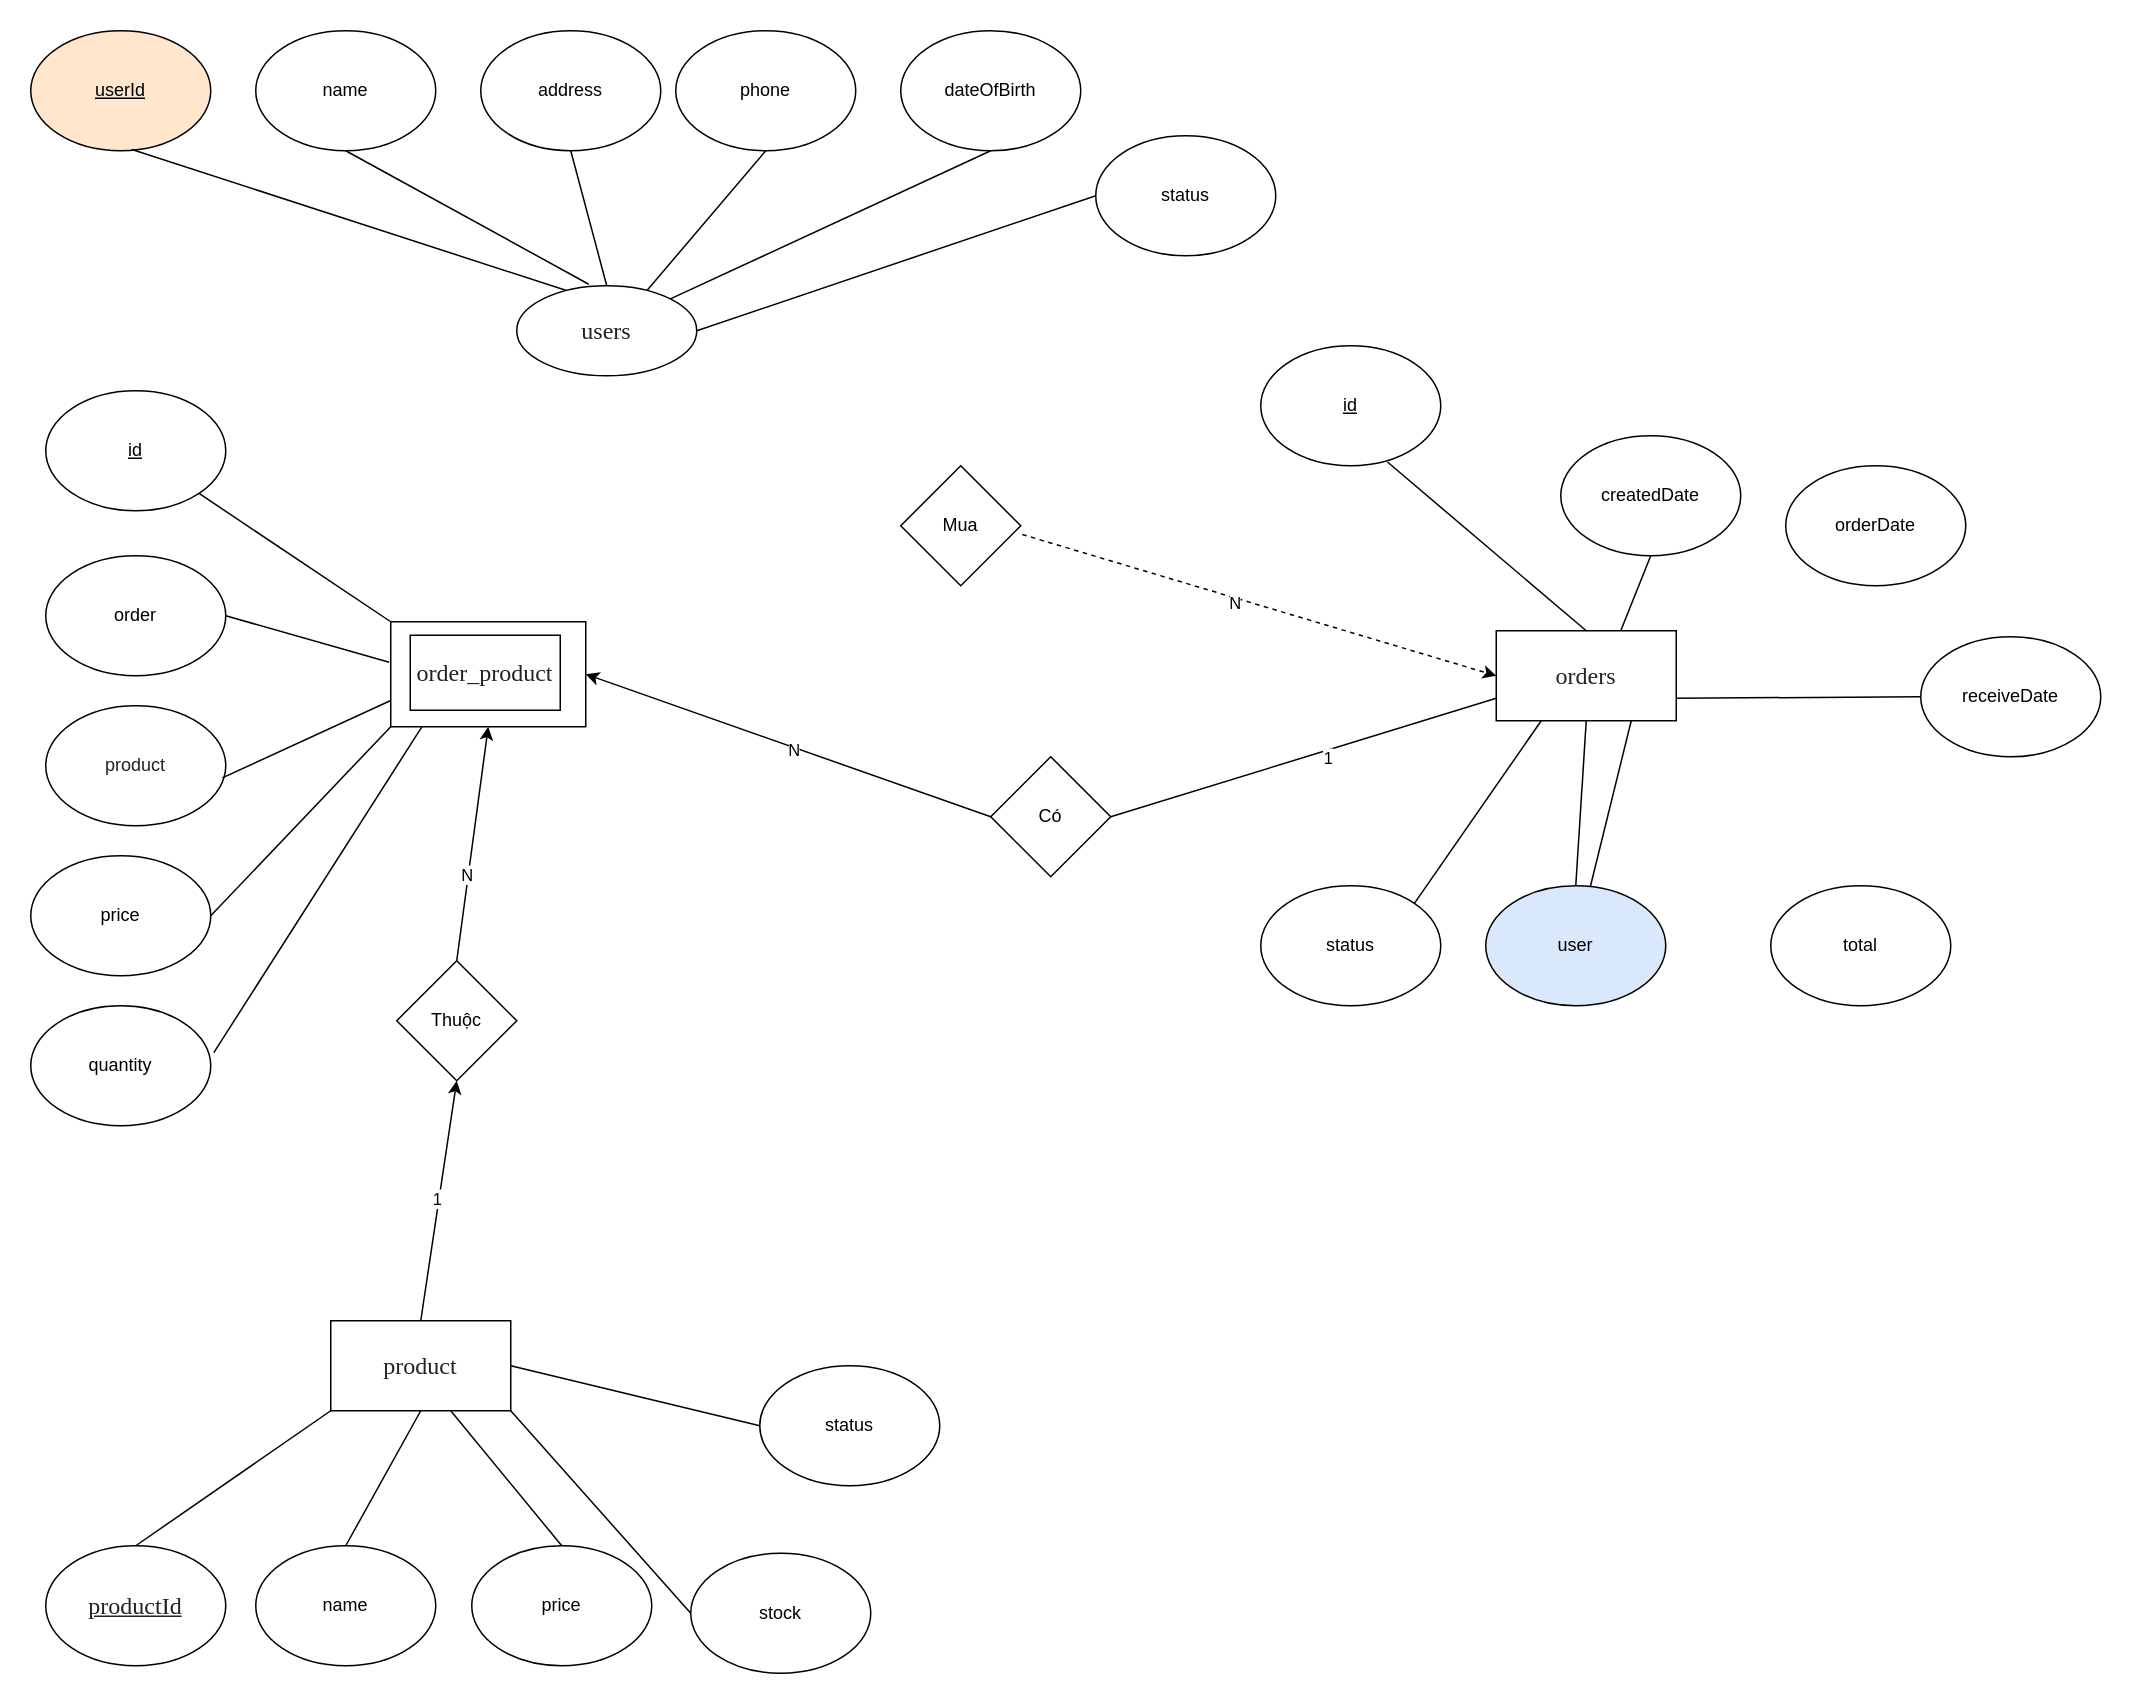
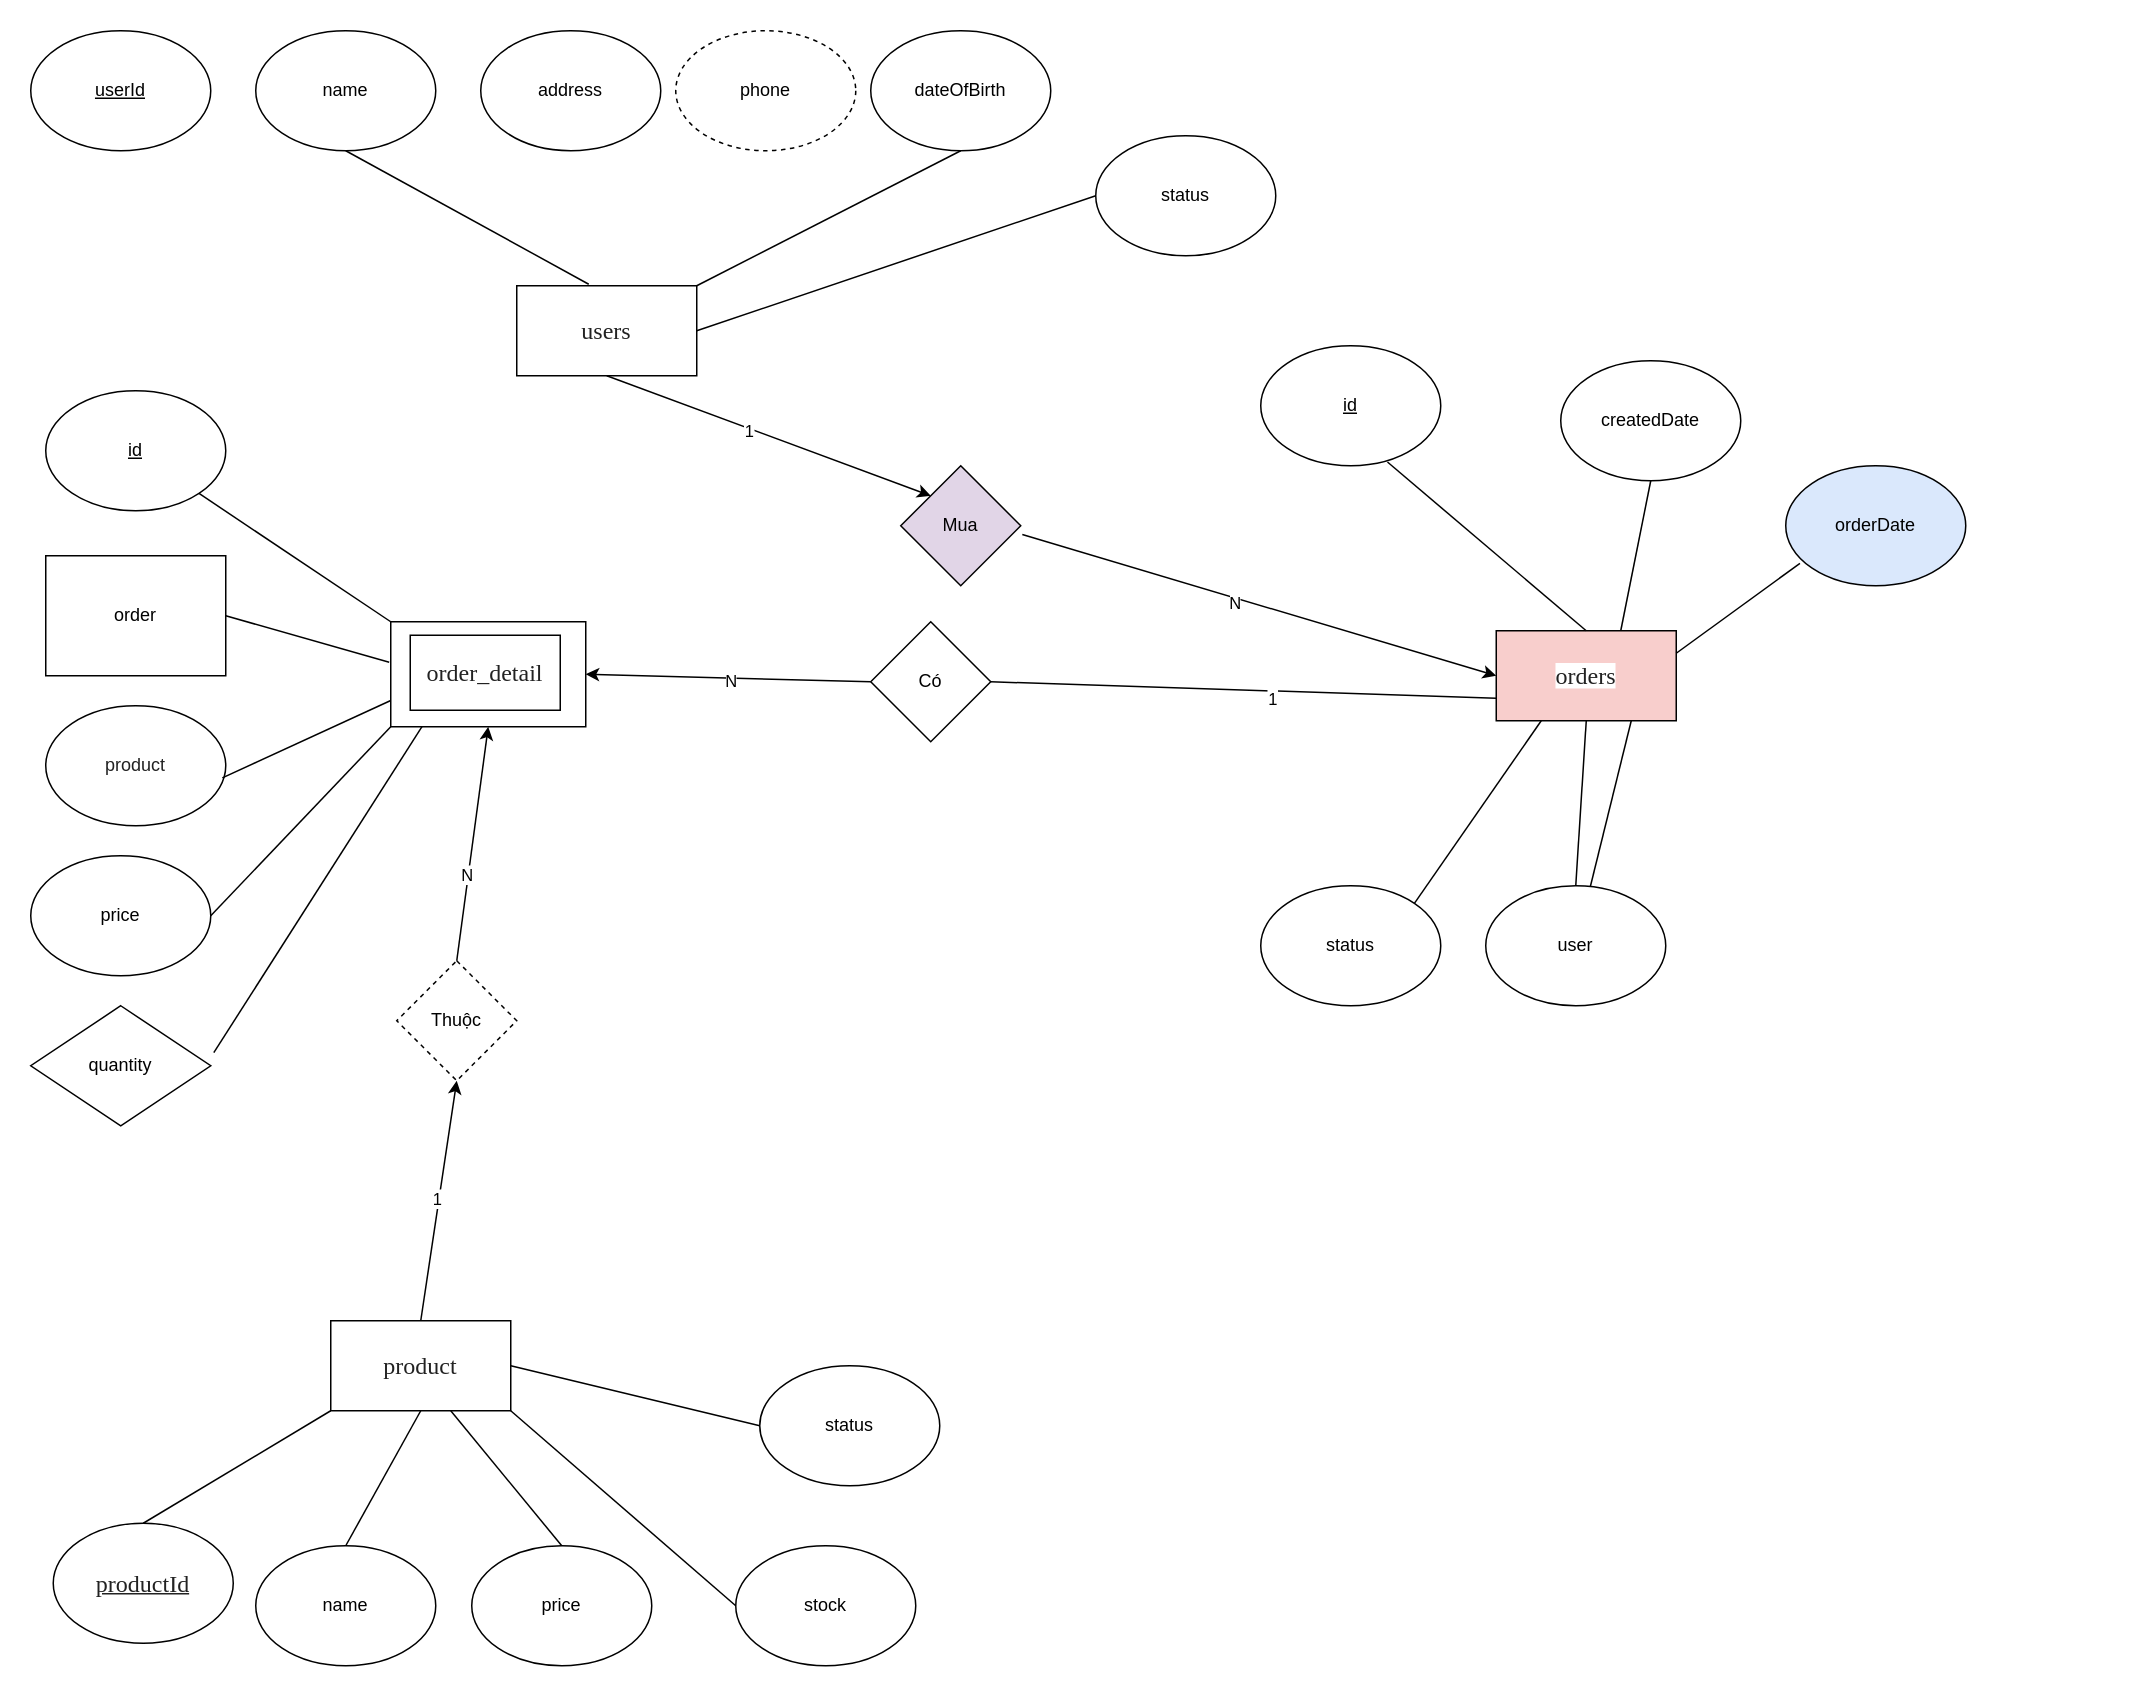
node "userId": fillcolor #ffe6cc -> #ffffff
node "phone": style solid -> dashed
node "dateOfBirth": moved (991, 91) -> (961, 91)
edge "address" -- "users": removed
edge "userId" -- "users": removed
edge "phone" -- "users": removed
node "users": shape ellipse -> rectangle
edge "users" -> "Mua": added, label "1"
node "createdDate": moved (1651, 496) -> (1651, 421)
node "Mua": fillcolor #ffffff -> #e1d5e7
node "orderDate": fillcolor #ffffff -> #dae8fc
edge "orderDate" -- "orders": added
node "order": shape ellipse -> rectangle
edge "Mua" -> "orders": style dashed -> solid
node "order_product": label "order_product" -> "order_detail"
node "orders": fillcolor #ffffff -> #f8cecc
node "receiveDate": removed
edge "orders" -- "receiveDate": removed
node "Có": moved (1051, 817) -> (931, 682)
node "user": fillcolor #dae8fc -> #ffffff
node "total": removed
node "Thuộc": style solid -> dashed
node "quantity": shape ellipse -> diamond
node "productId": moved (136, 1606) -> (143, 1583)
node "stock": moved (781, 1613) -> (826, 1606)
